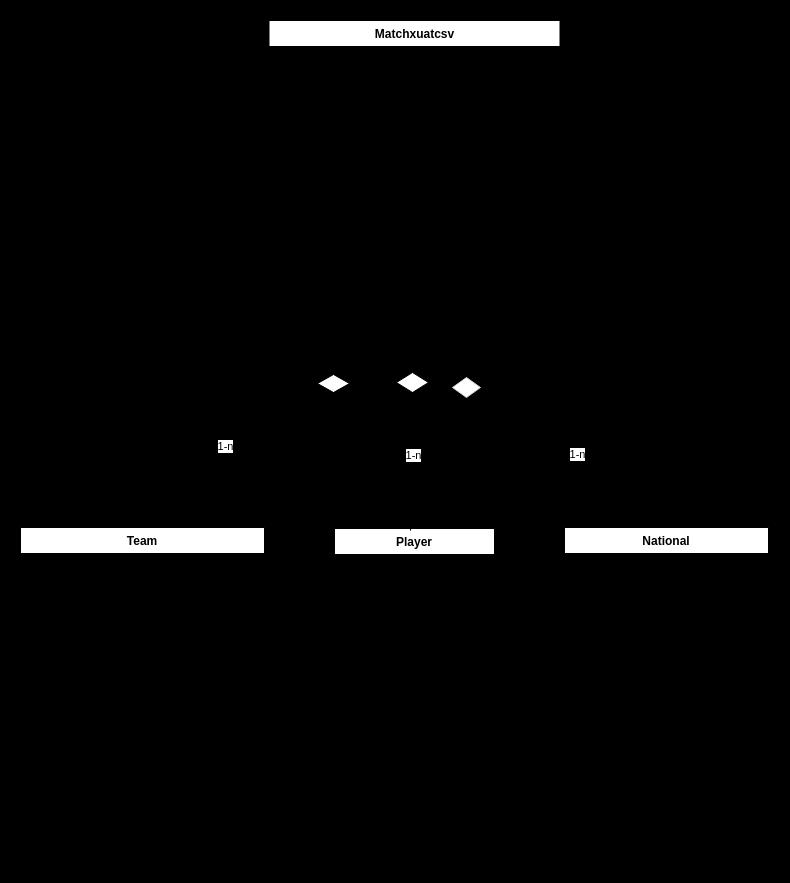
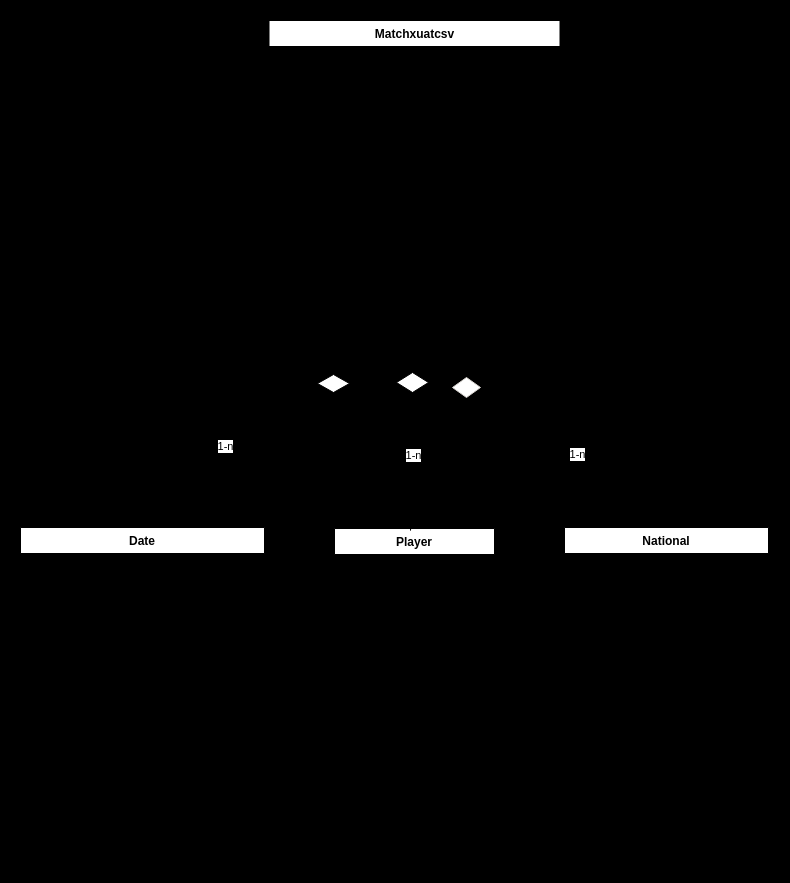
node "Team": label "Team" -> "Date"
